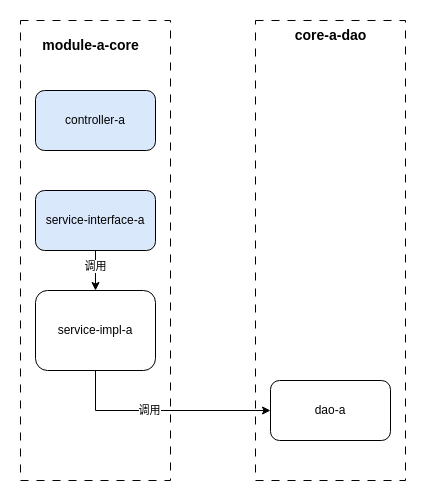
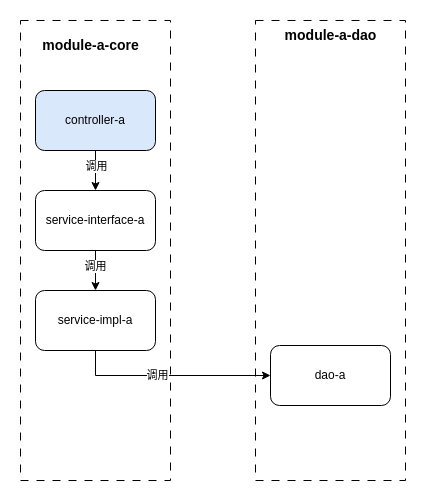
node "core-a-dao": label "core-a-dao" -> "module-a-dao"
edge "controller-a" -> "service-interface-a": added, label "调用"
node "service-interface-a": fillcolor #dae8fc -> #ffffff
node "service-impl-a": size 120x80 -> 120x60
node "dao-a": moved (331, 411) -> (331, 376)
